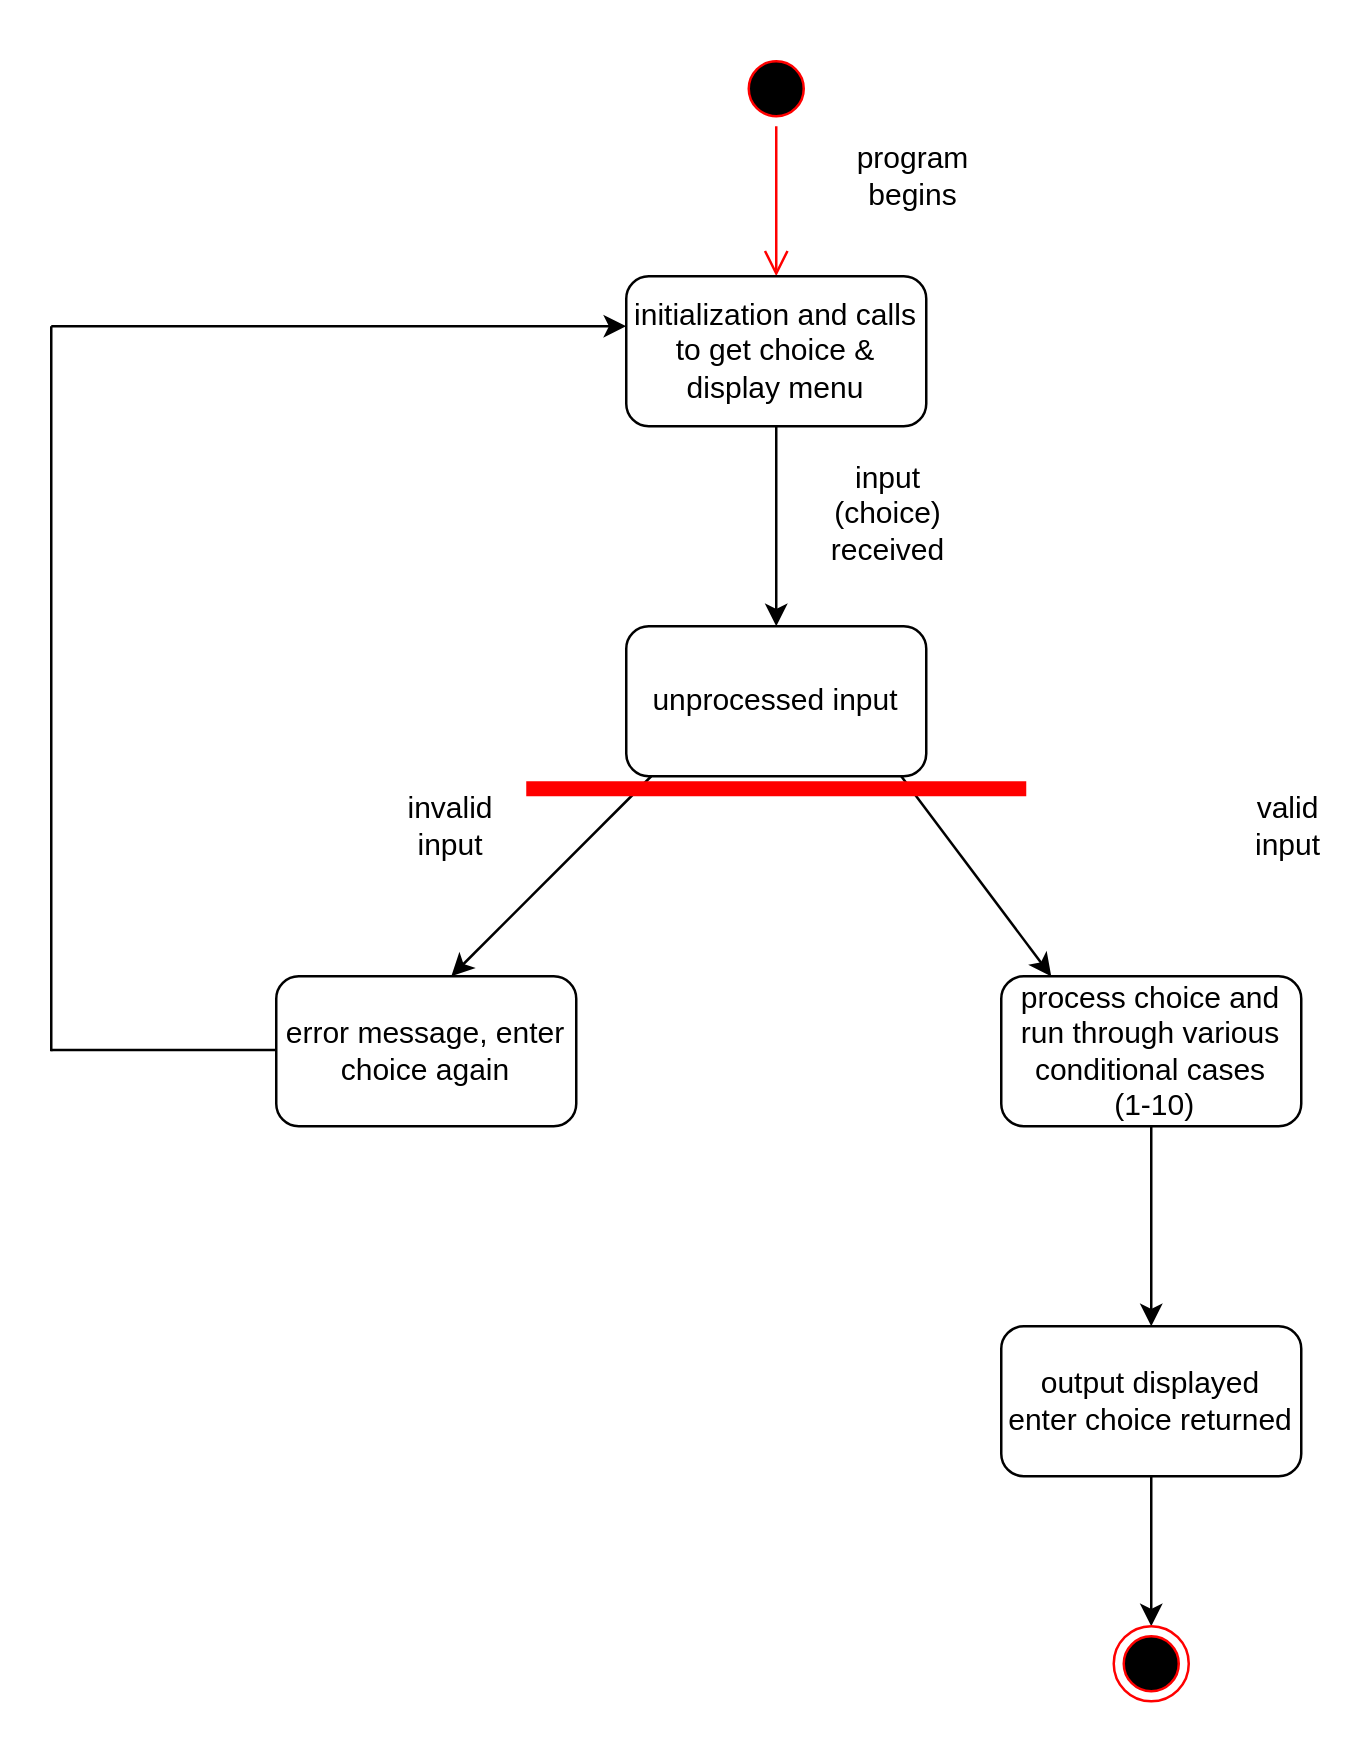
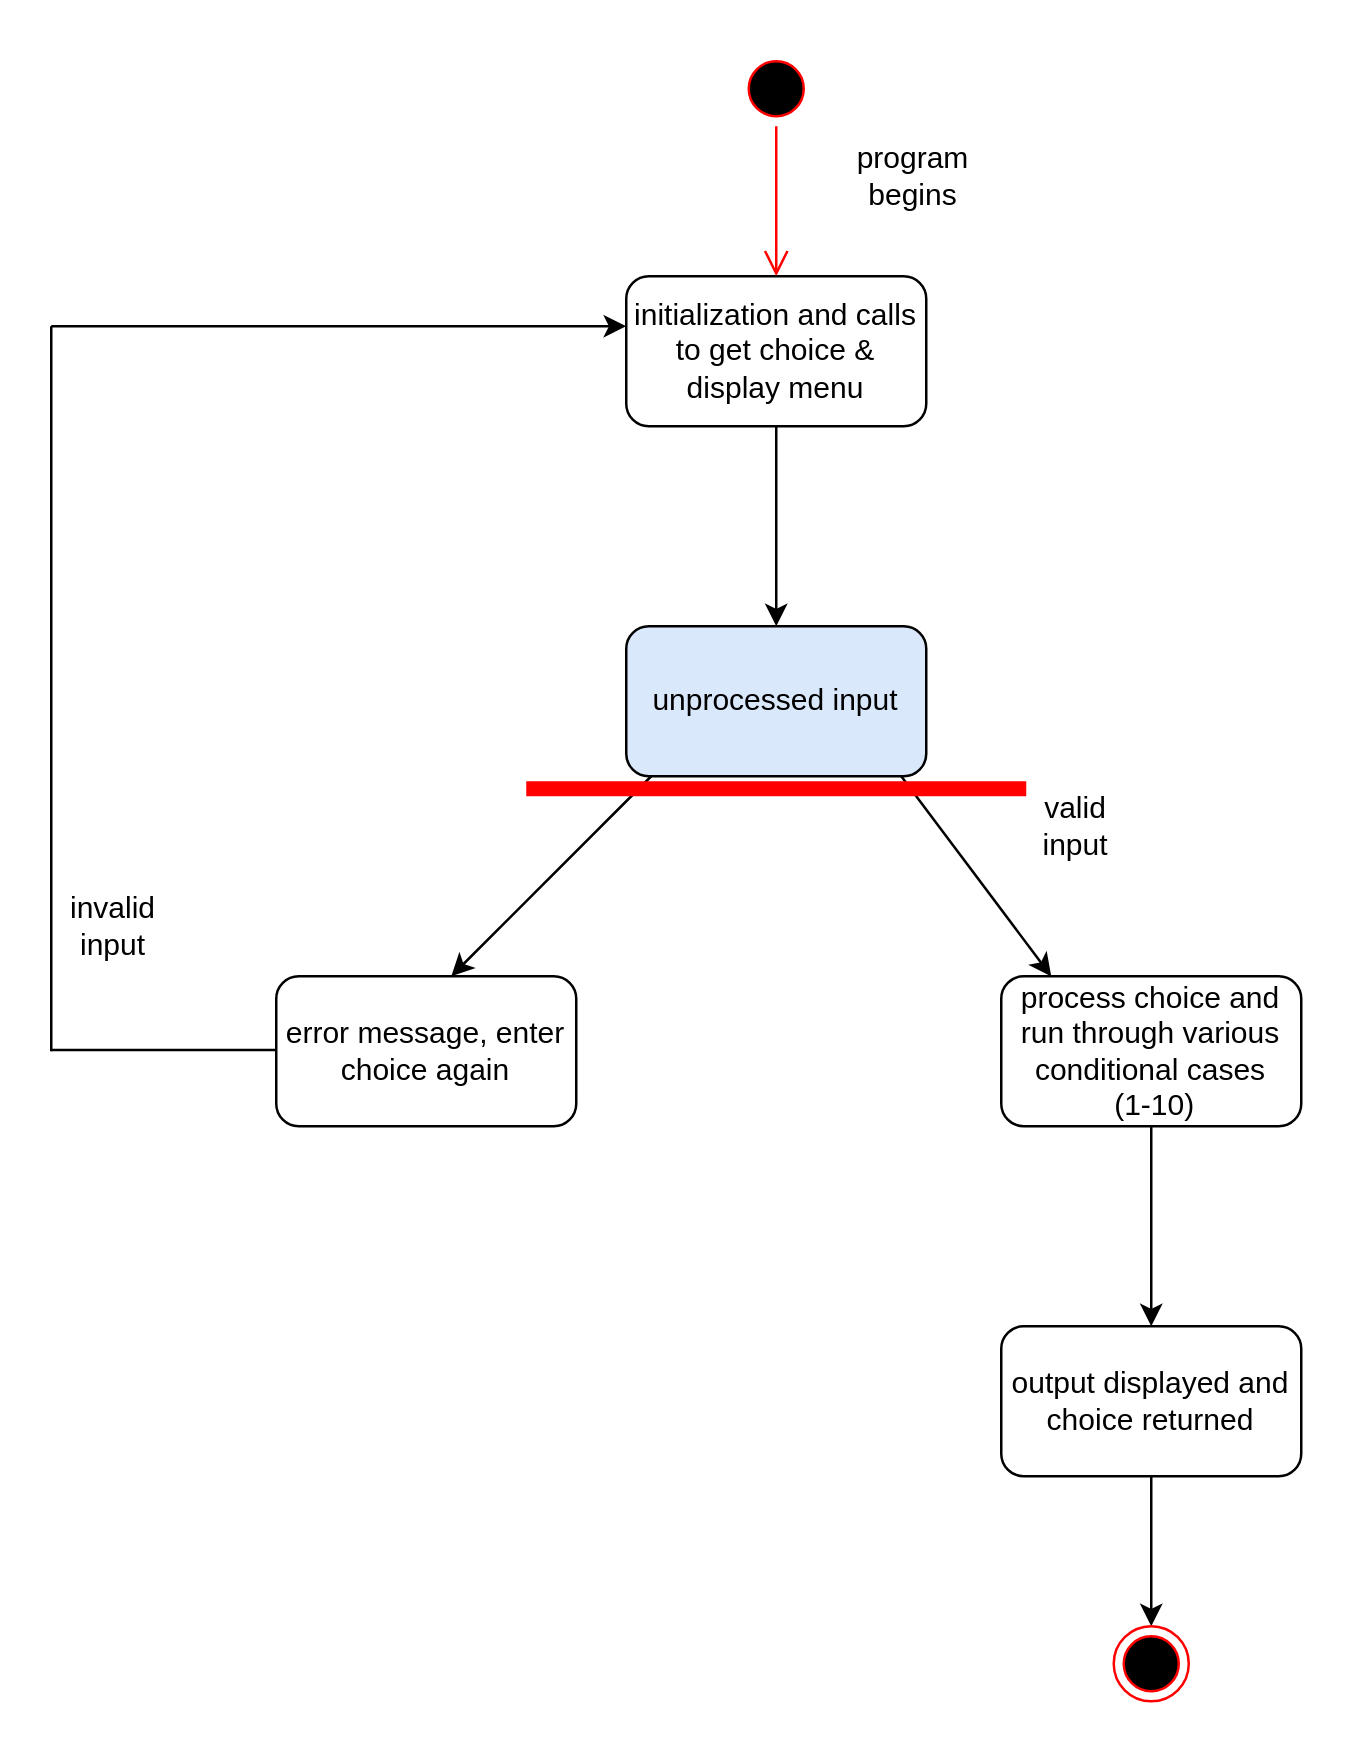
node "input (choice) received": removed
node "unprocessed input": fillcolor #ffffff -> #dae8fc
node "invalid input": moved (451, 826) -> (114, 926)
node "valid input": moved (1289, 826) -> (1076, 826)
node "output displayed enter choice returned": label "output displayed enter choice returned" -> "output displayed and choice returned"
